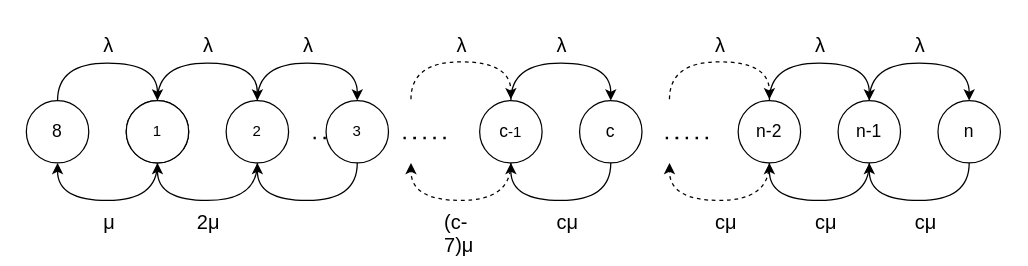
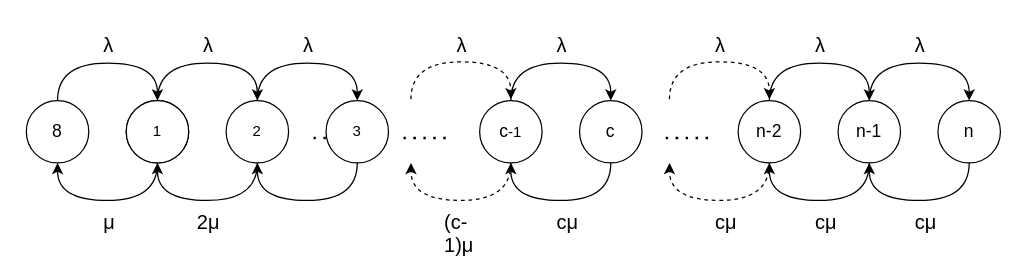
node "(c-7)μ": label "(c-7)μ" -> "(c-1)μ"
